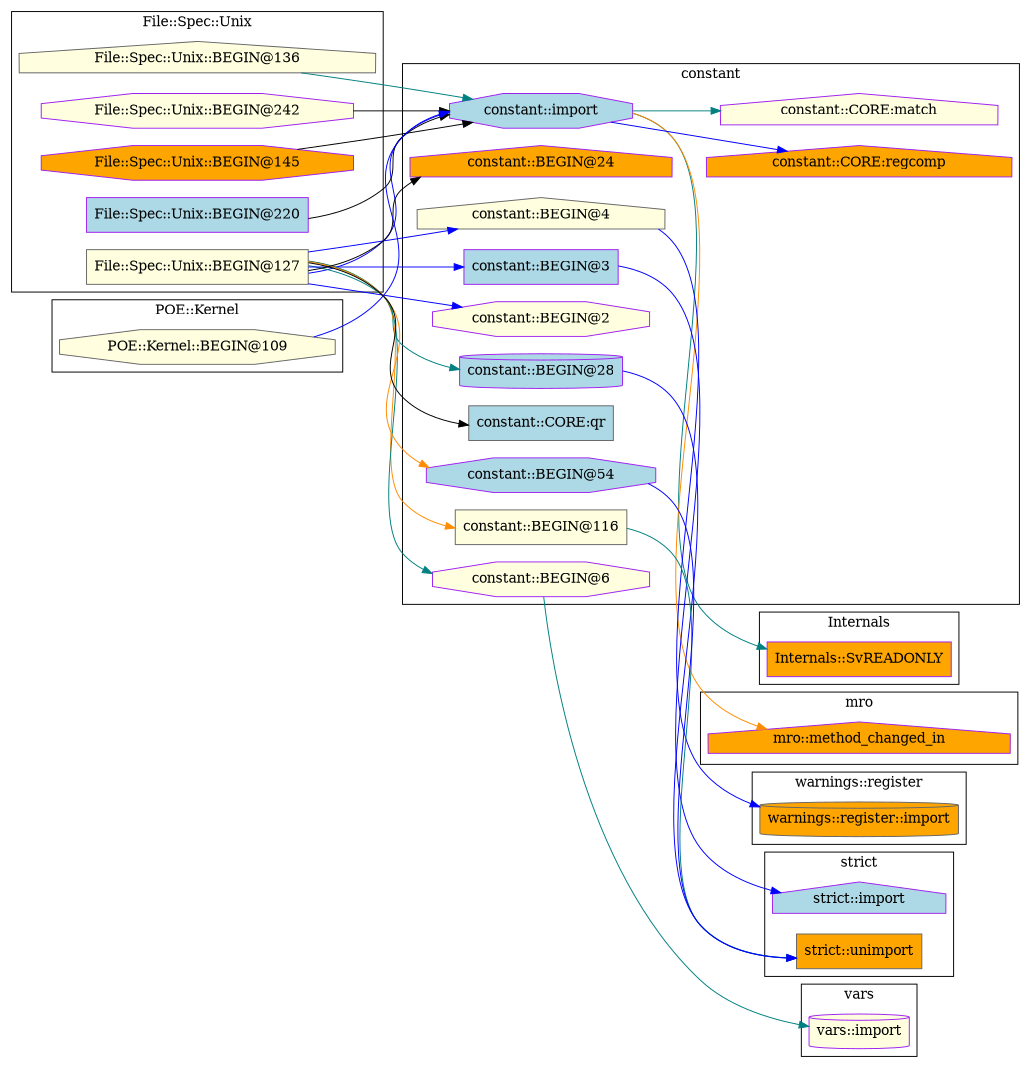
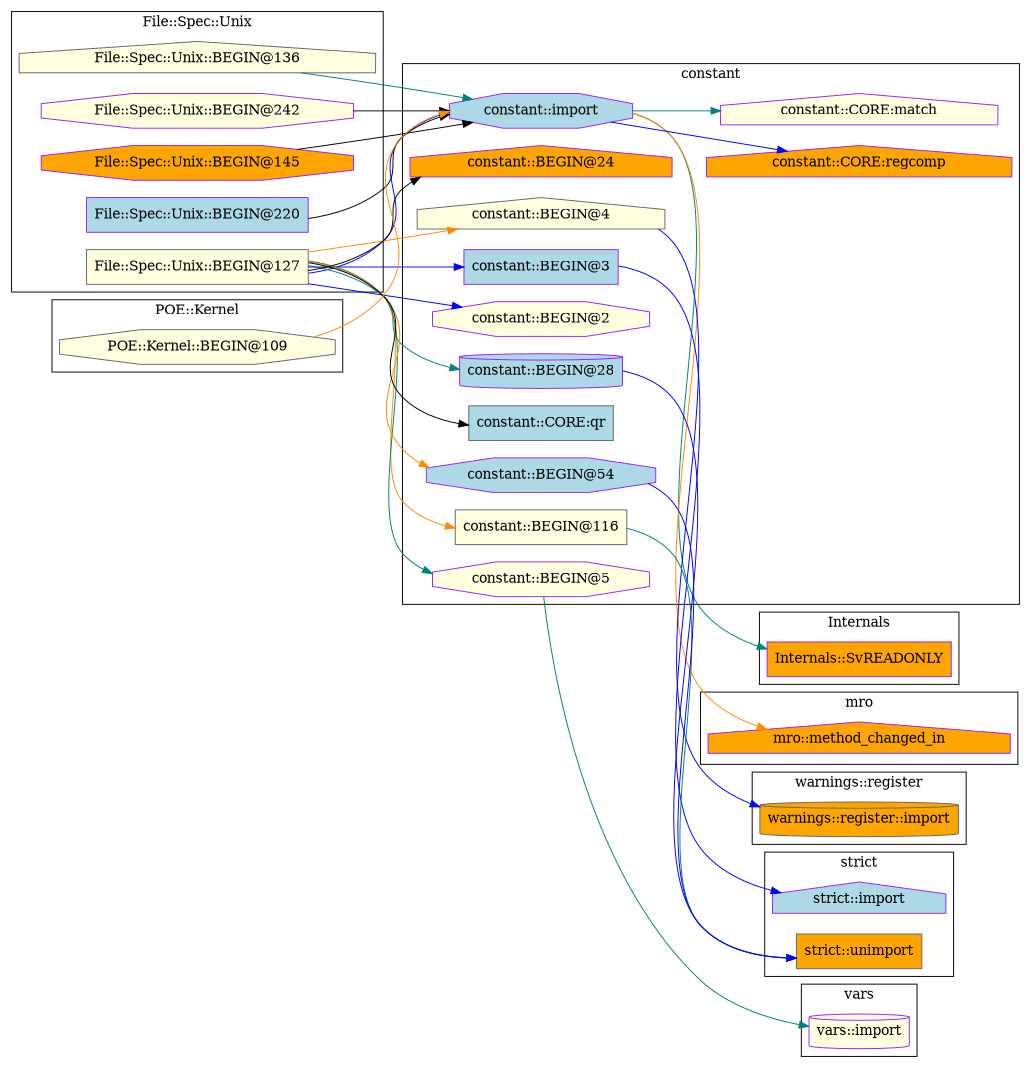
edge "File::Spec::Unix::BEGIN@127" -> "constant::BEGIN@4": color blue -> darkorange
edge "POE::Kernel::BEGIN@109" -> "constant::import": color blue -> darkorange
node "constant::BEGIN@6": label "constant::BEGIN@6" -> "constant::BEGIN@5"
